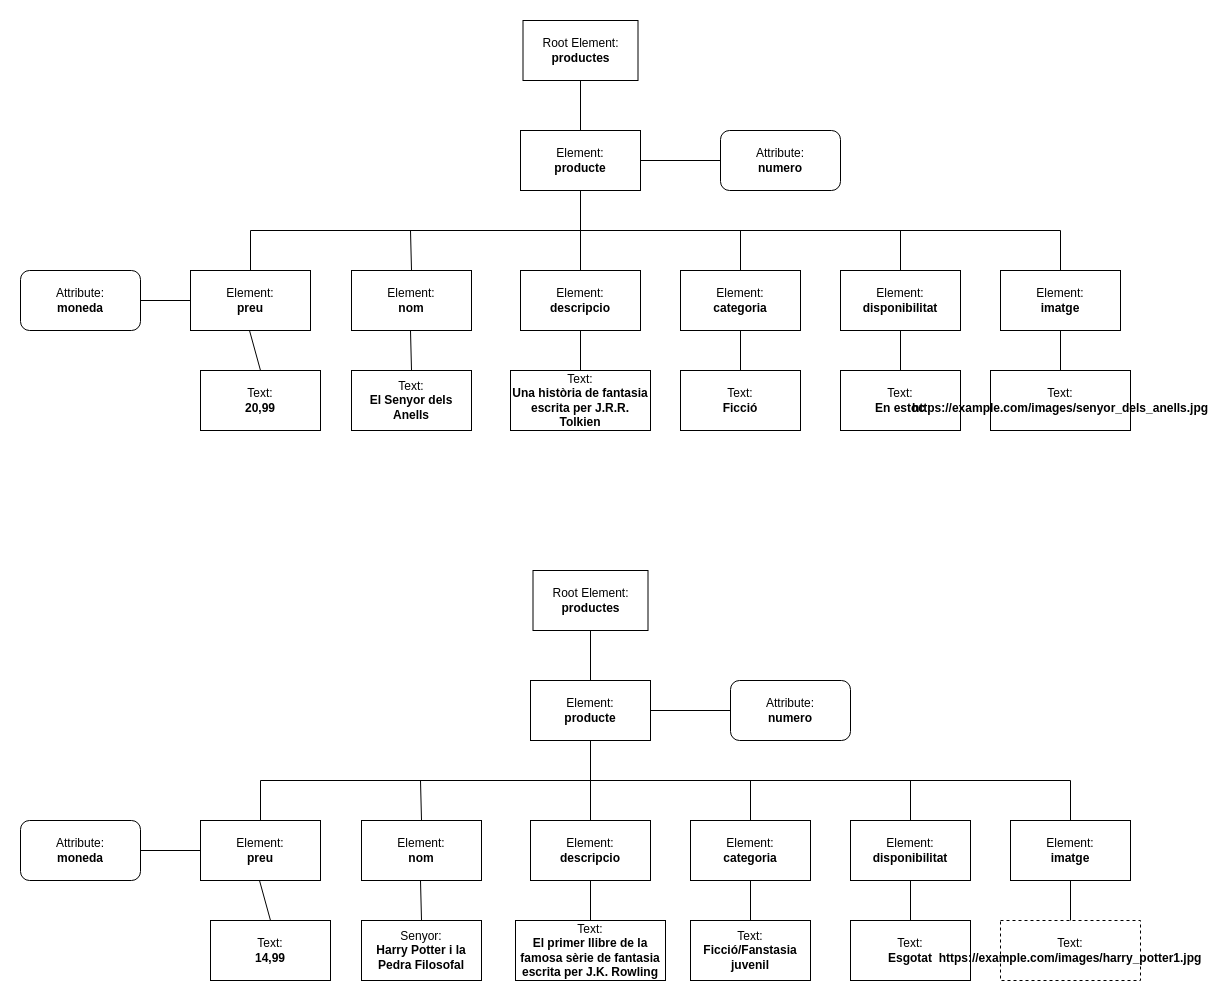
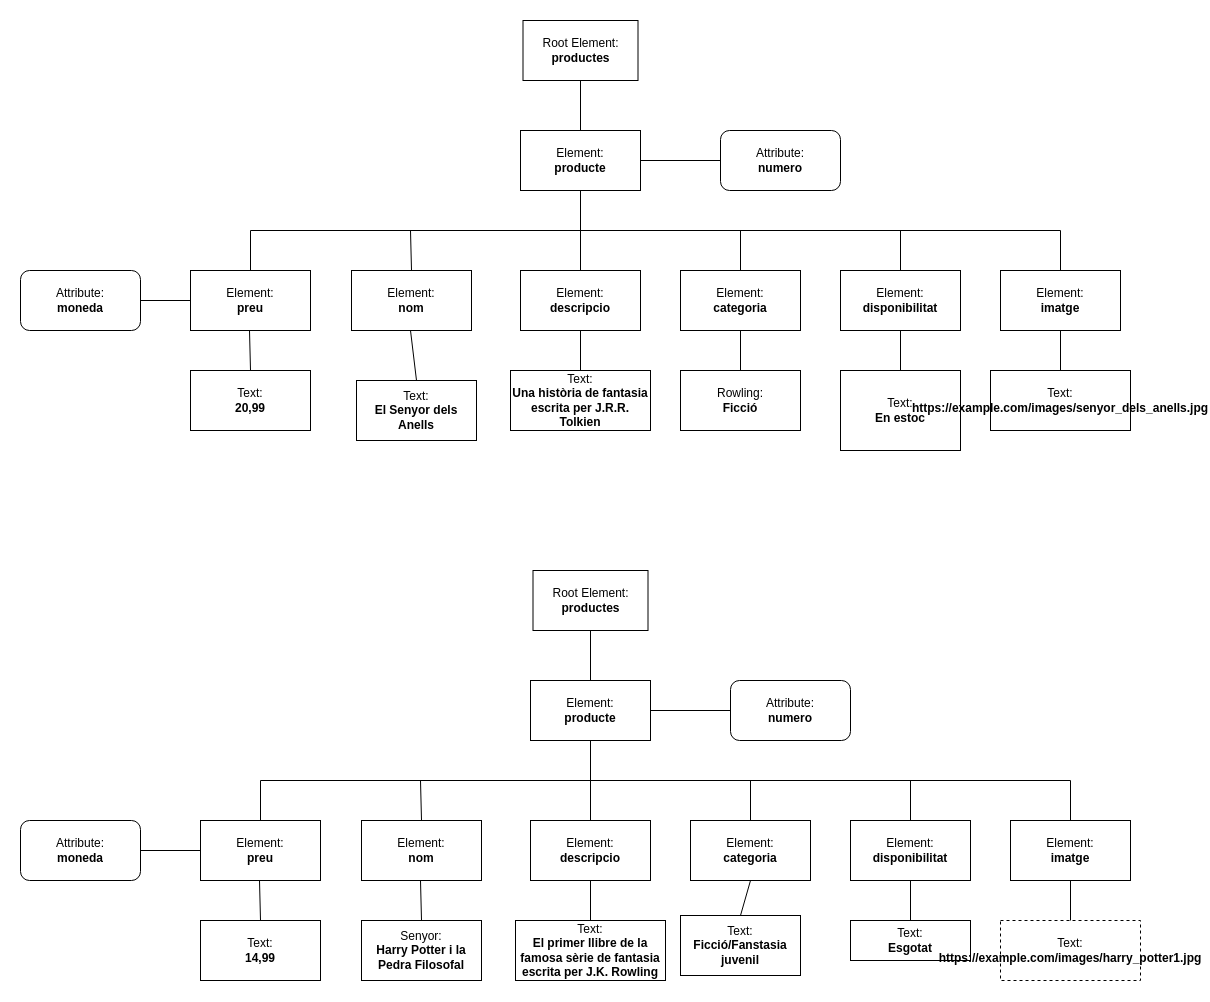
node "Text: 20,99": moved (261, 401) -> (251, 401)
node "Text: El Senyor dels Anells": moved (412, 401) -> (417, 411)
node "Text: Ficció": label "Text: Ficció" -> "Rowling: Ficció"
node "Text: En estoc": size 120x60 -> 120x80
node "Text: 14,99": moved (271, 951) -> (261, 951)
node "Text: Ficció/Fanstasia juvenil": moved (751, 951) -> (741, 946)
node "Text: Esgotat": size 120x60 -> 120x40
